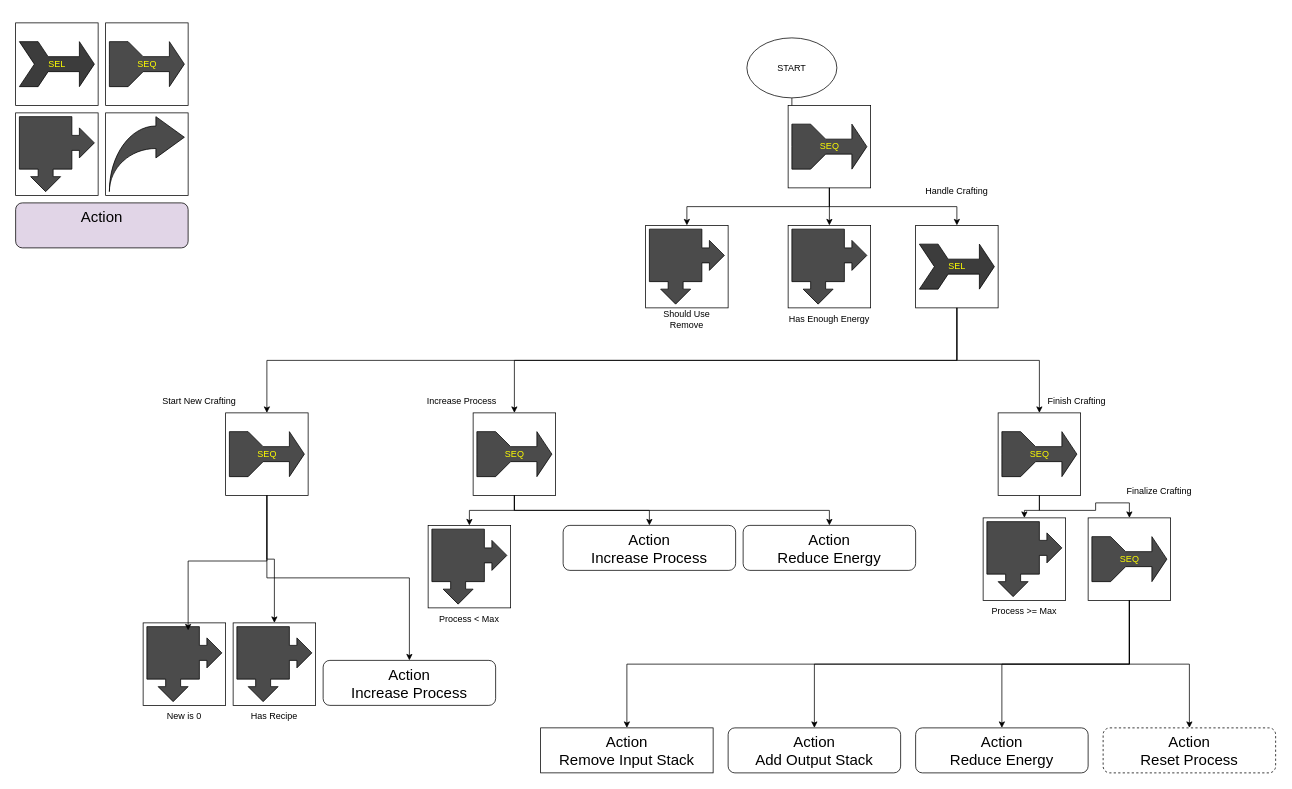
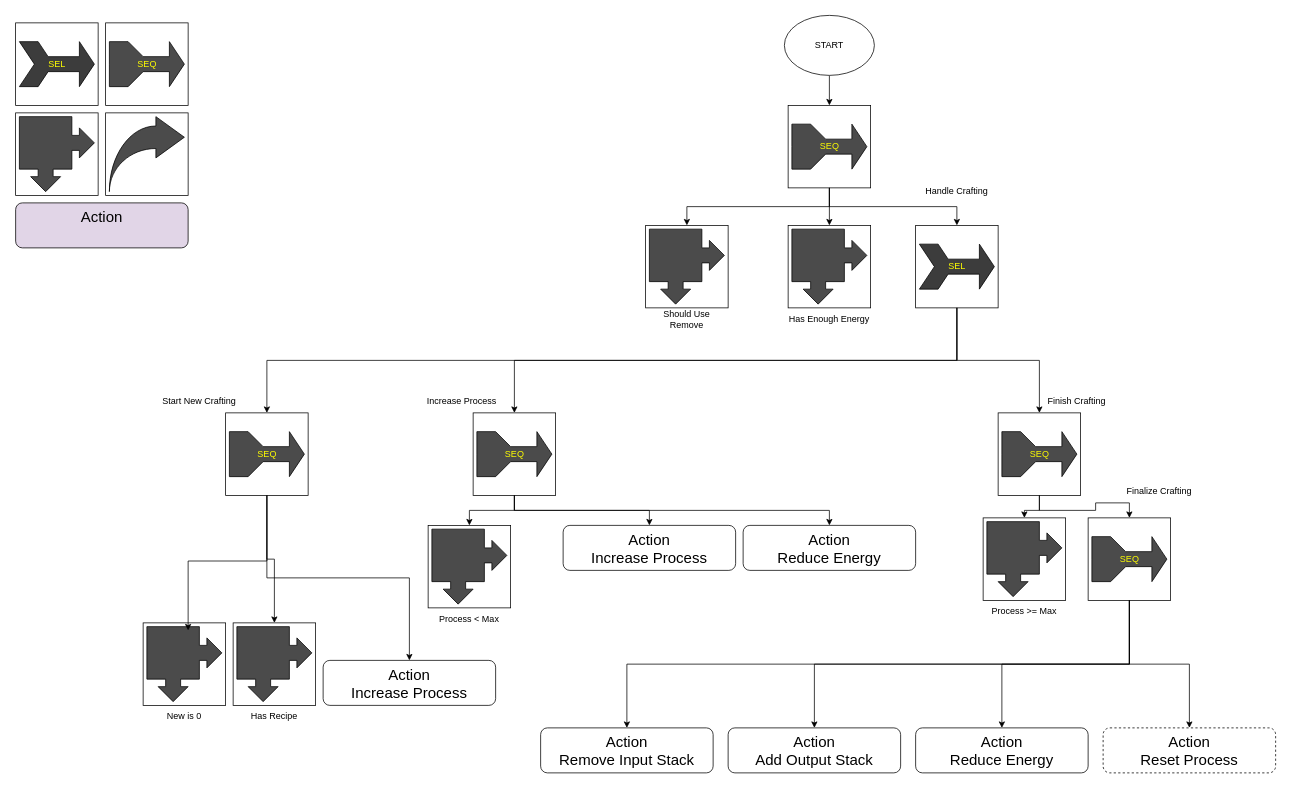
node "START": moved (792, 68) -> (829, 45)
node "Action Remove Input Stack": shape rectangle -> rounded rectangle
